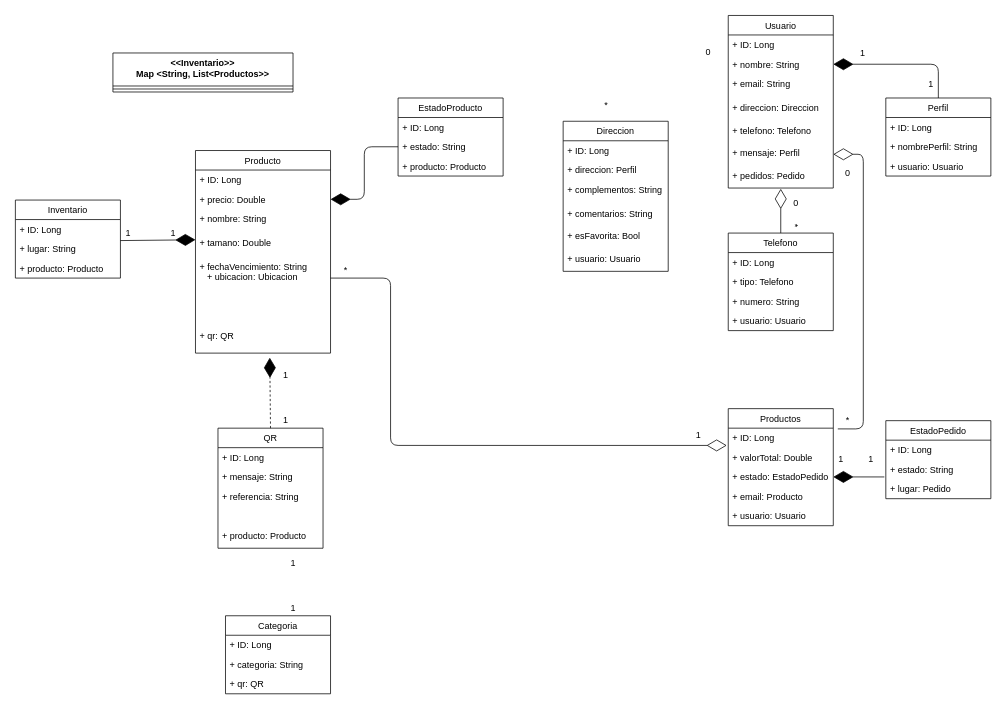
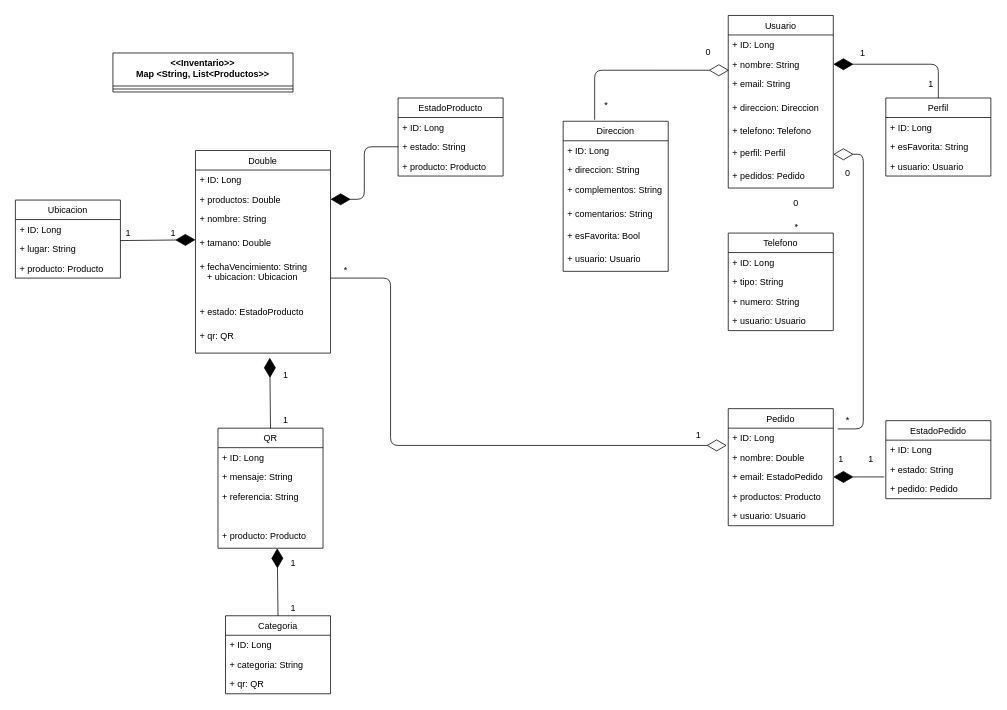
edge "Direccion" -> "+ email: String": added
node "+ nombrePerfil: String": label "+ nombrePerfil: String" -> "+ esFavorita: String"
node "+ mensaje: Perfil": label "+ mensaje: Perfil" -> "+ perfil: Perfil"
node "Producto": label "Producto" -> "Double"
node "+ direccion: Perfil": label "+ direccion: Perfil" -> "+ direccion: String"
node "+ precio: Double": label "+ precio: Double" -> "+ productos: Double"
node "Inventario": label "Inventario" -> "Ubicacion"
edge "Telefono" -> "+ pedidos: Pedido": removed
node "+ tipo: Telefono": label "+ tipo: Telefono" -> "+ tipo: String"
node "+ estado: EstadoProducto": added
edge "QR" -> "+ fechaVencimiento: String": style dashed -> solid
node "Productos": label "Productos" -> "Pedido"
node "+ valorTotal: Double": label "+ valorTotal: Double" -> "+ nombre: Double"
node "+ estado: EstadoPedido": label "+ estado: EstadoPedido" -> "+ email: EstadoPedido"
node "+ lugar: Pedido": label "+ lugar: Pedido" -> "+ pedido: Pedido"
node "+ email: Producto": label "+ email: Producto" -> "+ productos: Producto"
edge "Categoria" -> "+ referencia: String": added
